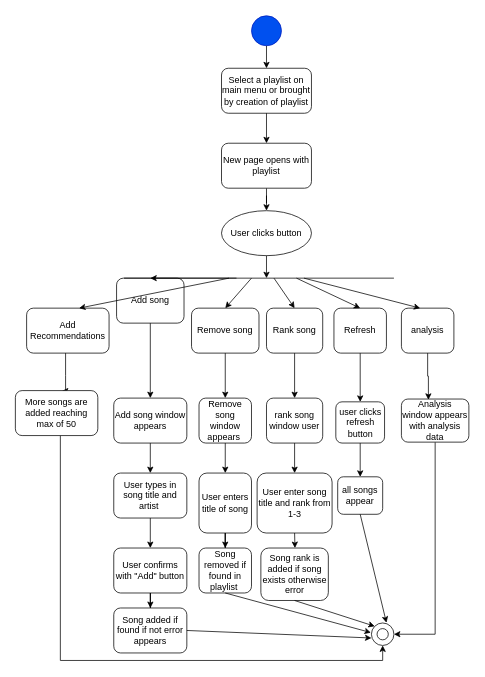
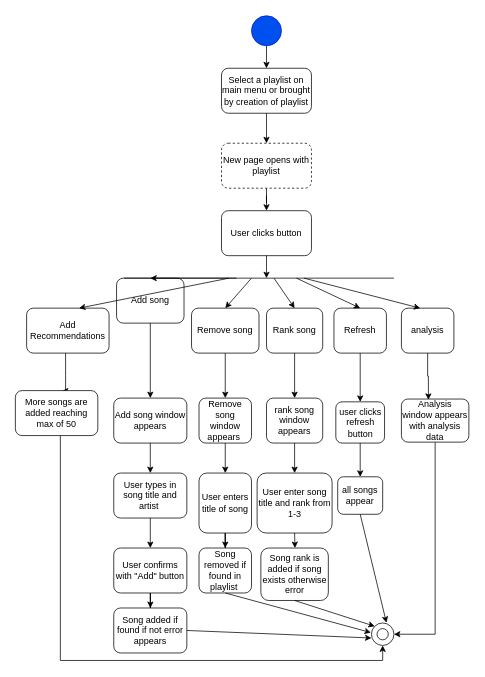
node "New page opens with playlist": style solid -> dashed
node "User clicks button": shape ellipse -> rounded rectangle
node "rank song window user": label "rank song window user" -> "rank song window appears"
